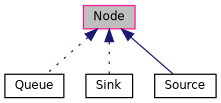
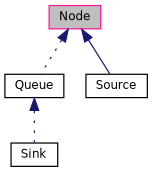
edge "Sink" -> "Node": now "Sink" -> "Queue"
